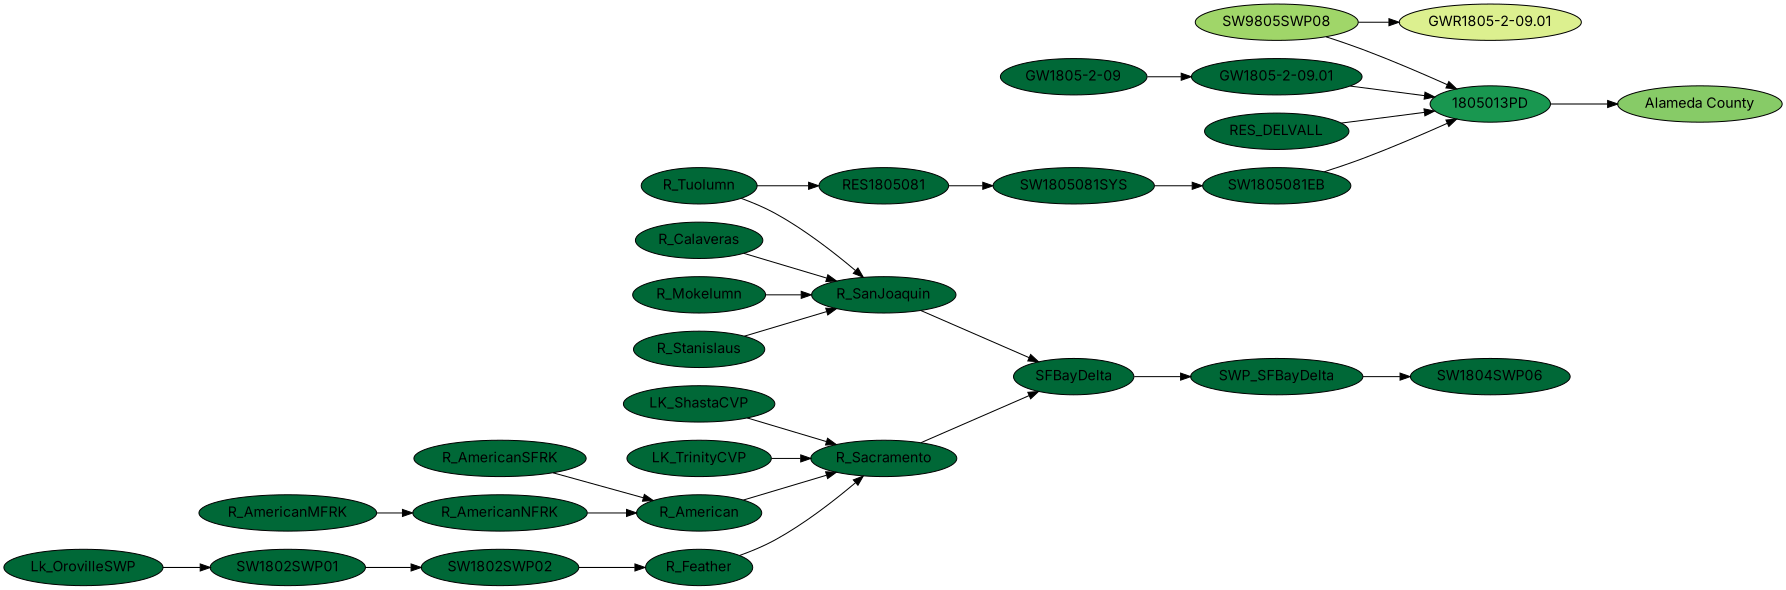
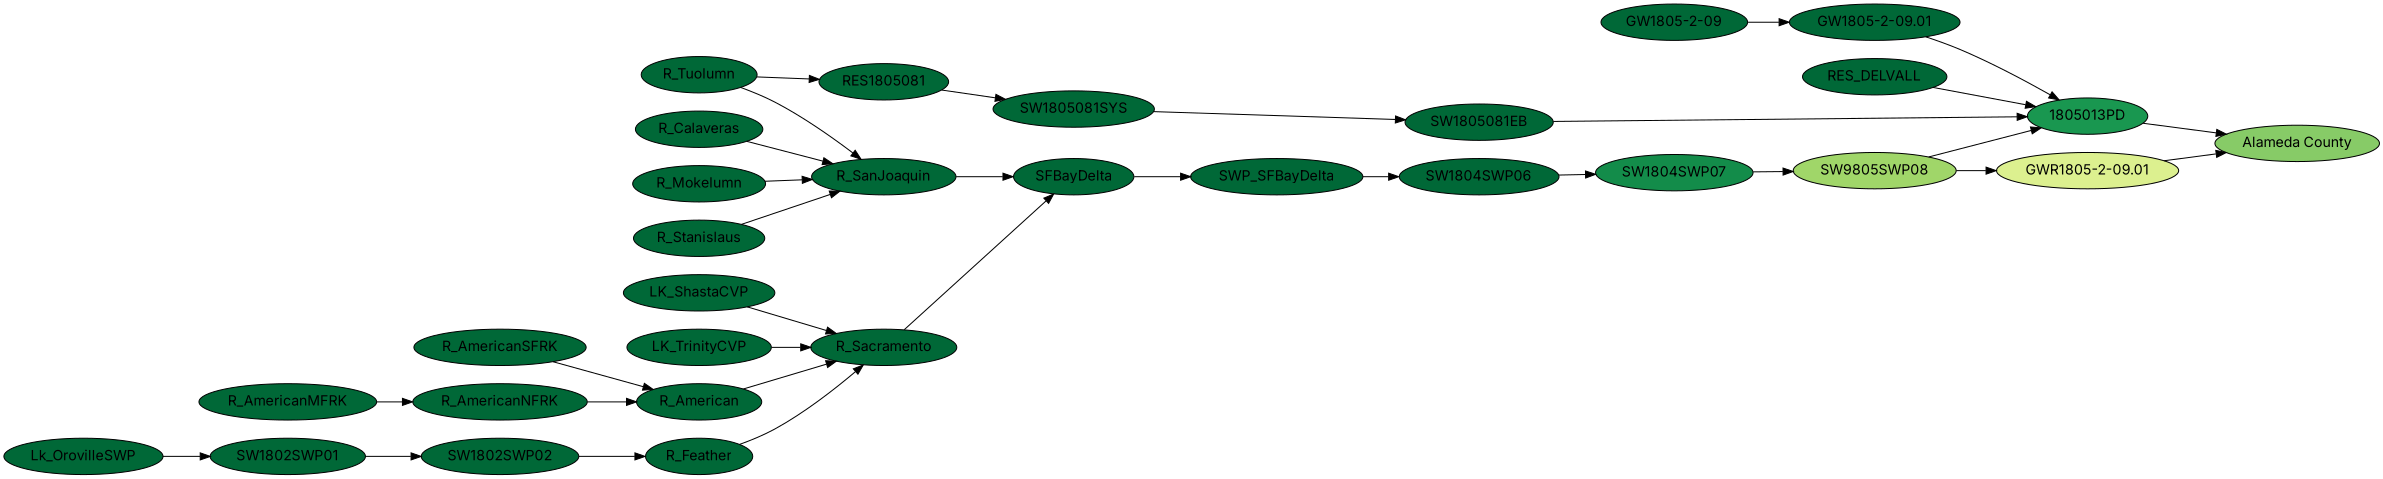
edge "GWR1805-2-09.01" -> "Alameda County": added
node "SW1804SWP07": added
